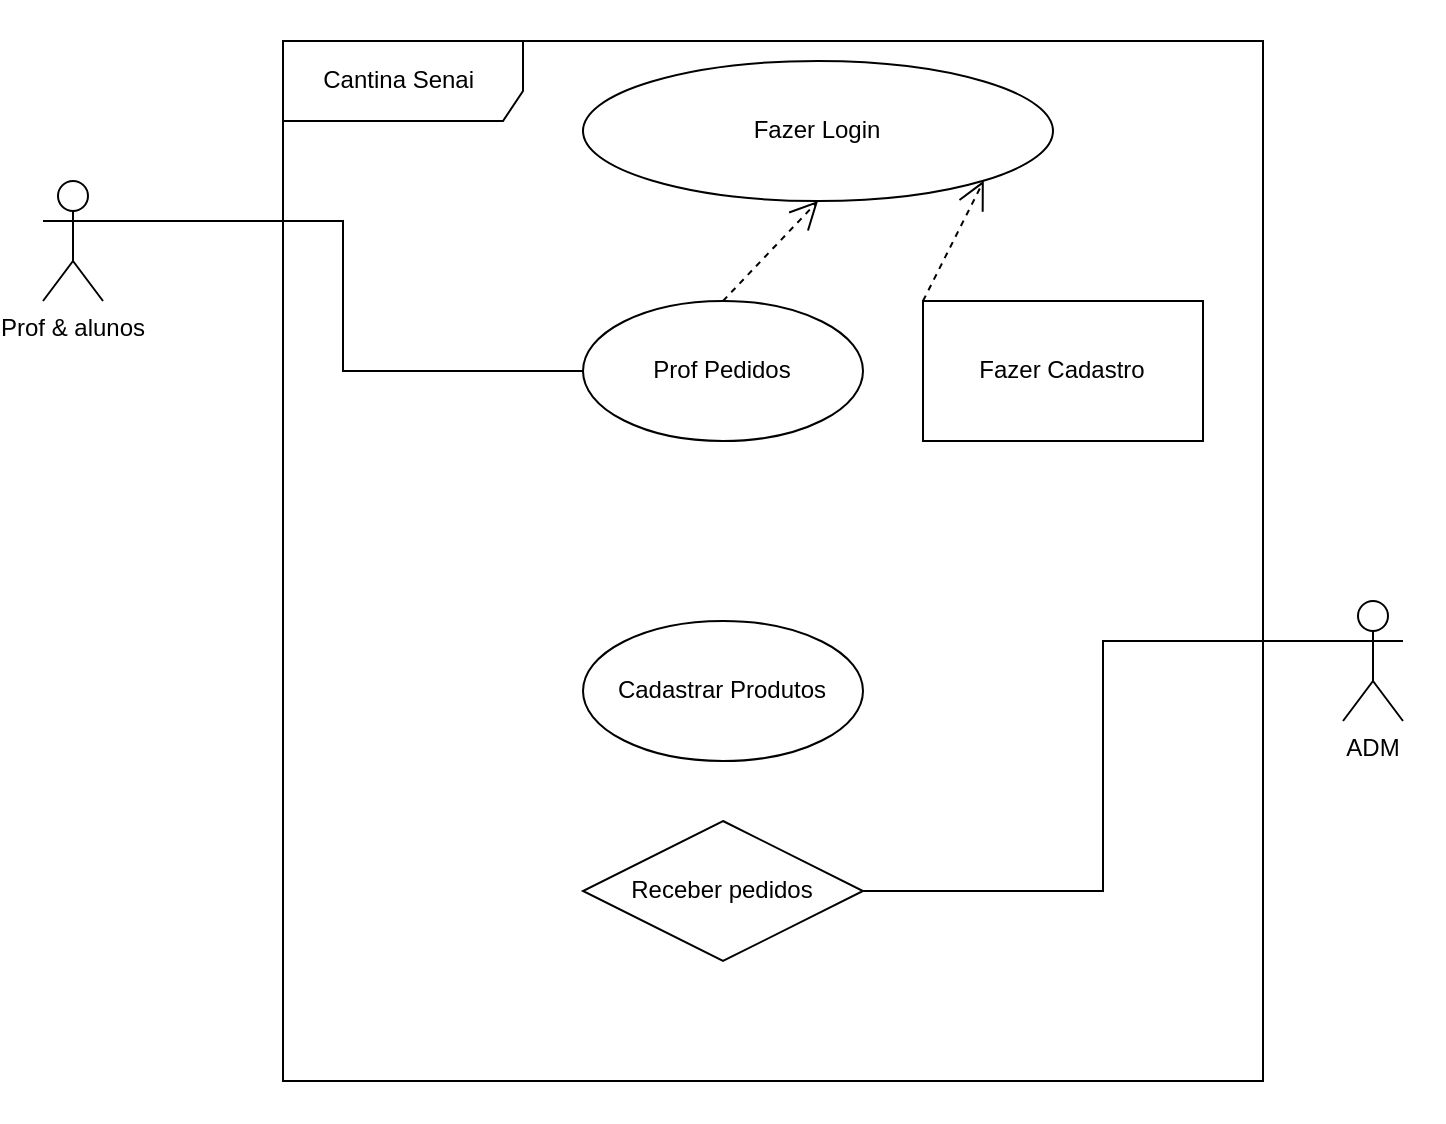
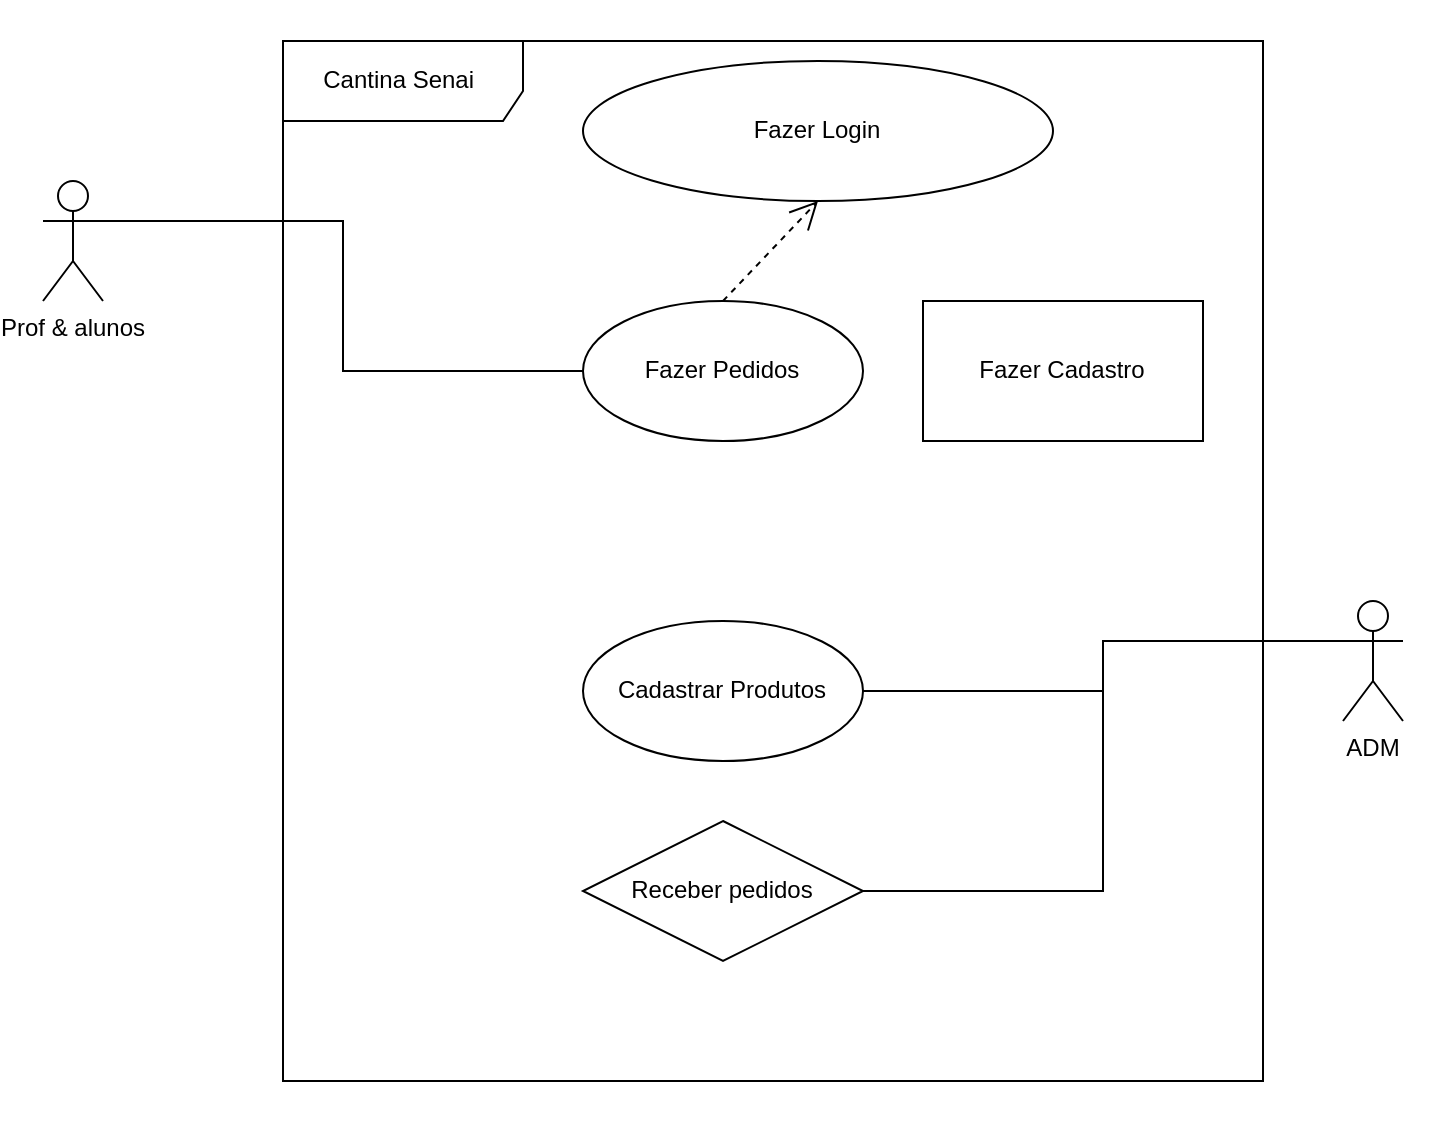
edge "Fazer Cadastro" -> "Fazer Login": removed
node "Prof Pedidos": label "Prof Pedidos" -> "Fazer Pedidos"
edge "ADM" -- "Cadastrar Produtos": added
